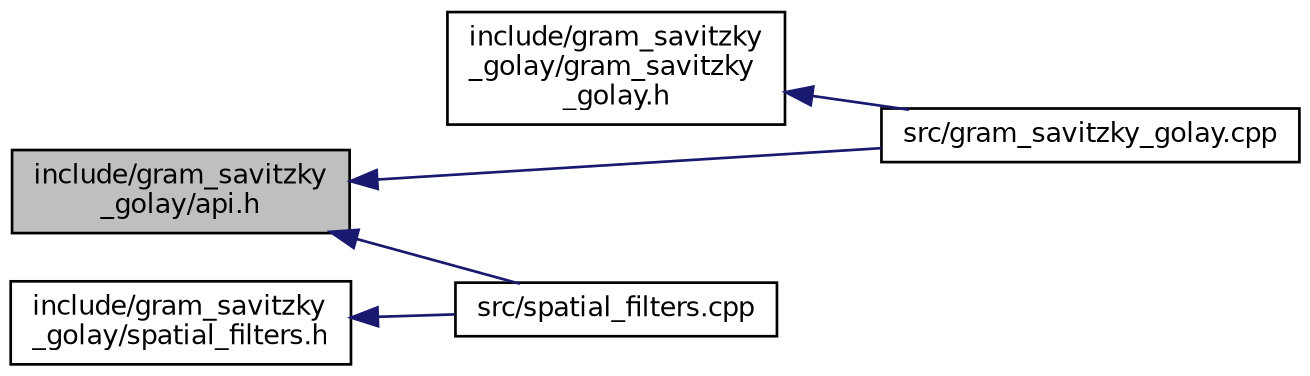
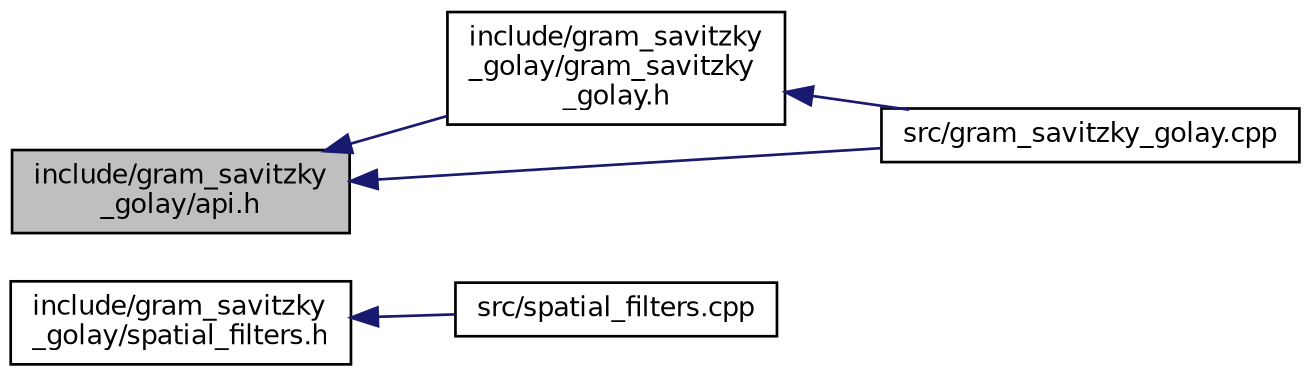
edge "src/spatial_filters.cpp" -> "include/gram_savitzky _golay/api.h": now "include/gram_savitzky _golay/gram_savitzky _golay.h" -> "include/gram_savitzky _golay/api.h"
